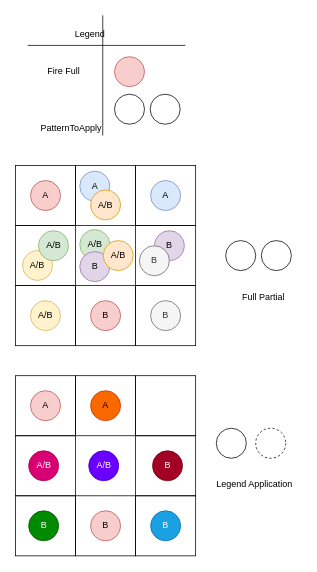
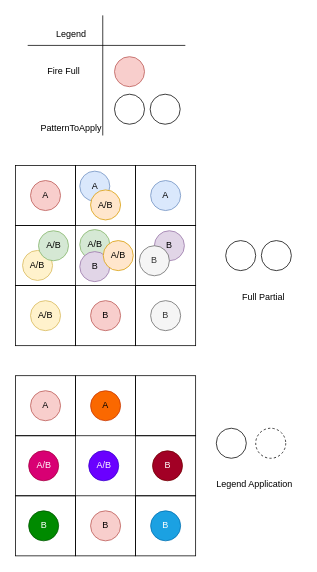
node "Legend": moved (89, 34) -> (71, 34)
